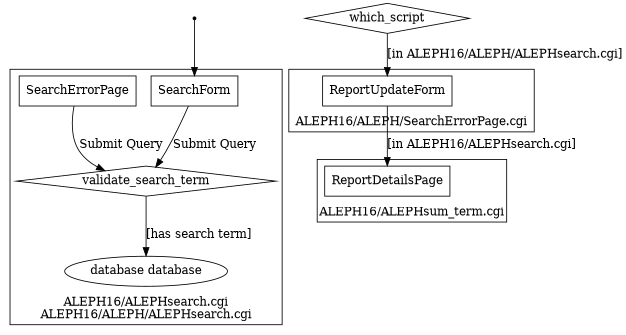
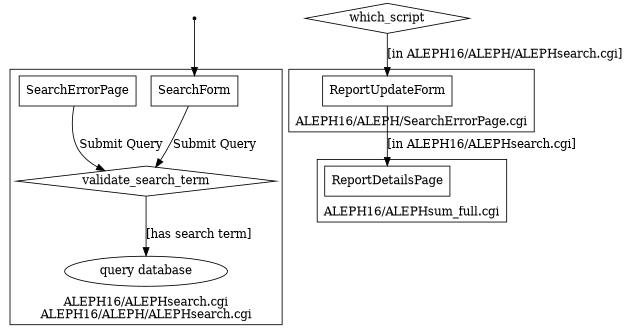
cluster "ALEPH16/ALEPHsum_term.cgi": label "ALEPH16/ALEPHsum_term.cgi" -> "ALEPH16/ALEPHsum_full.cgi"
node "database database": label "database database" -> "query database"
